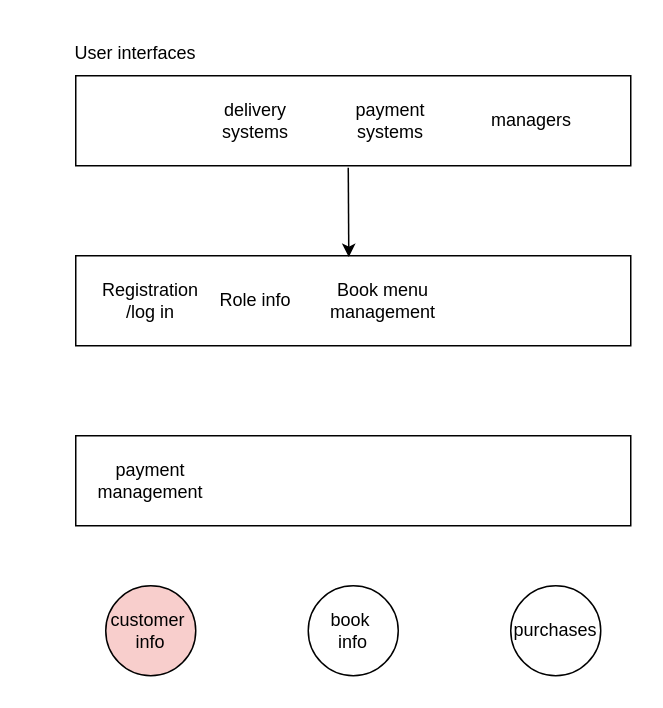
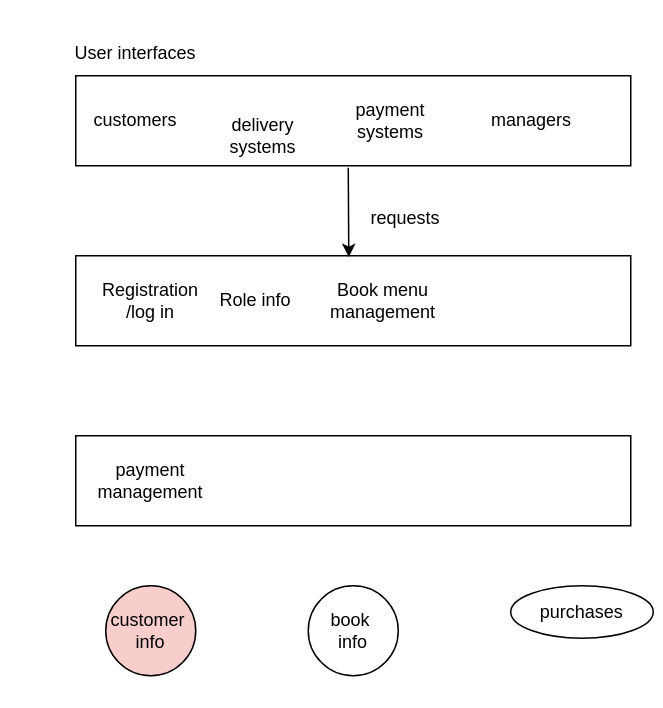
node "customers": added
node "delivery systems": moved (256, 121) -> (263, 136)
node "requests": added
node "purchases": size 90x90 -> 143x53
